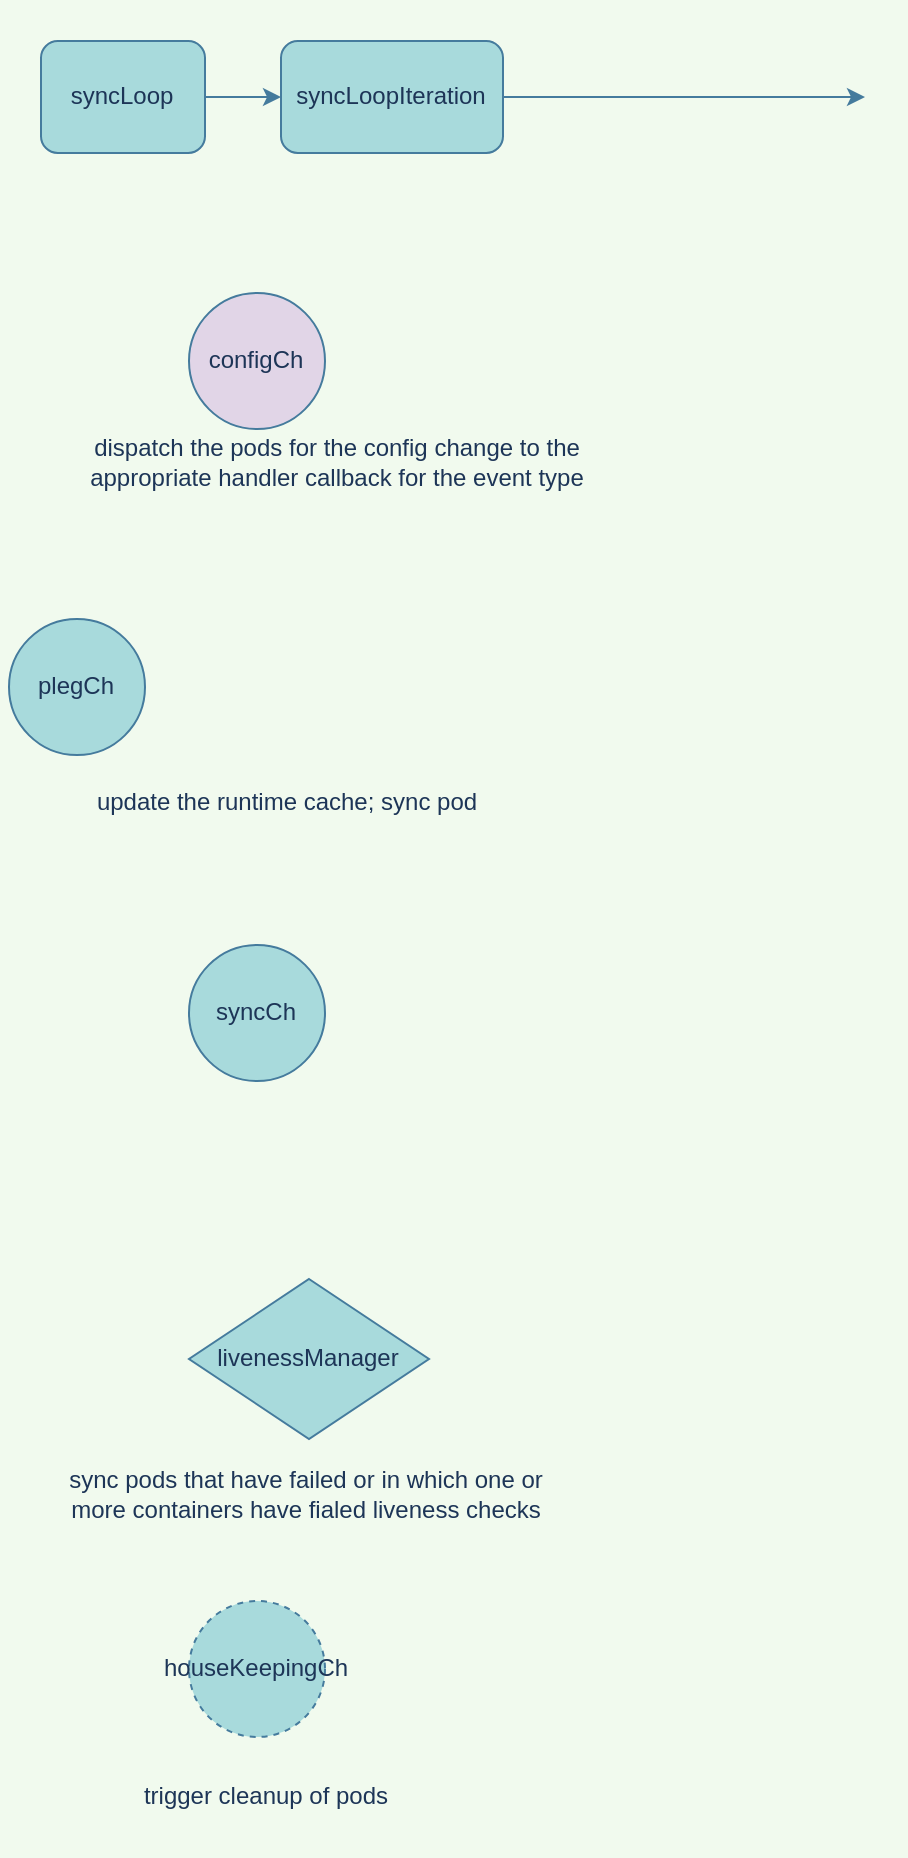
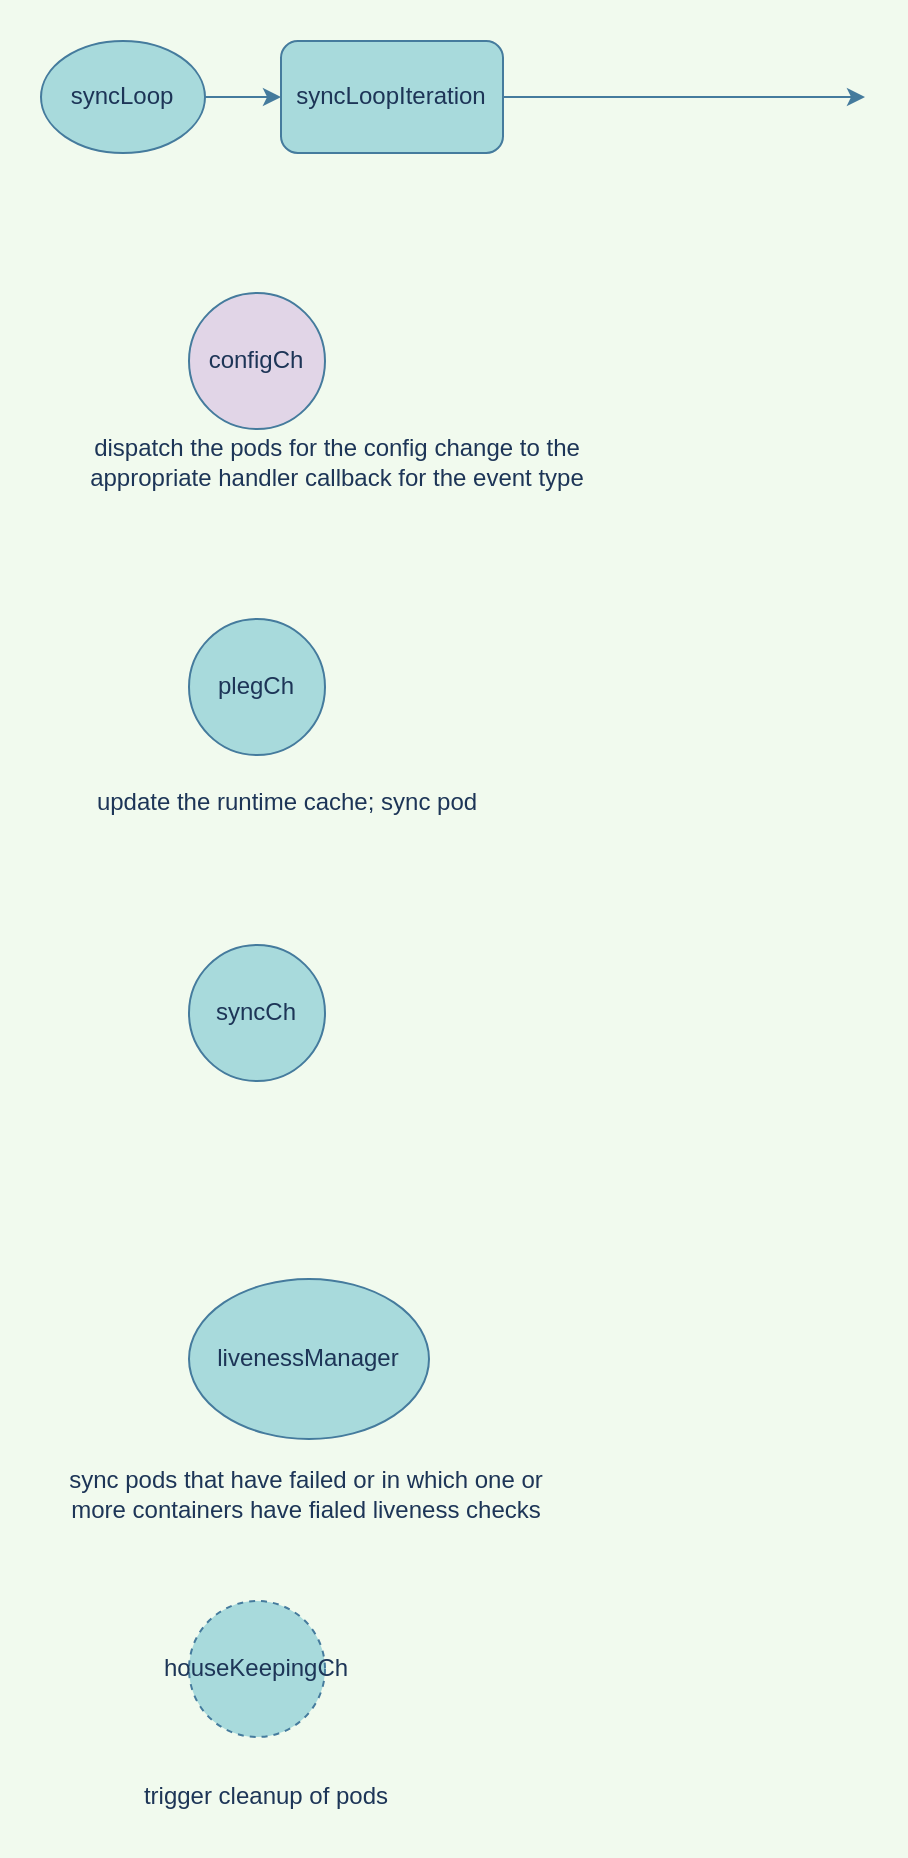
node "syncLoop": shape rounded rectangle -> ellipse
node "plegCh": moved (77, 687) -> (257, 687)
node "livenessManager": shape diamond -> ellipse
